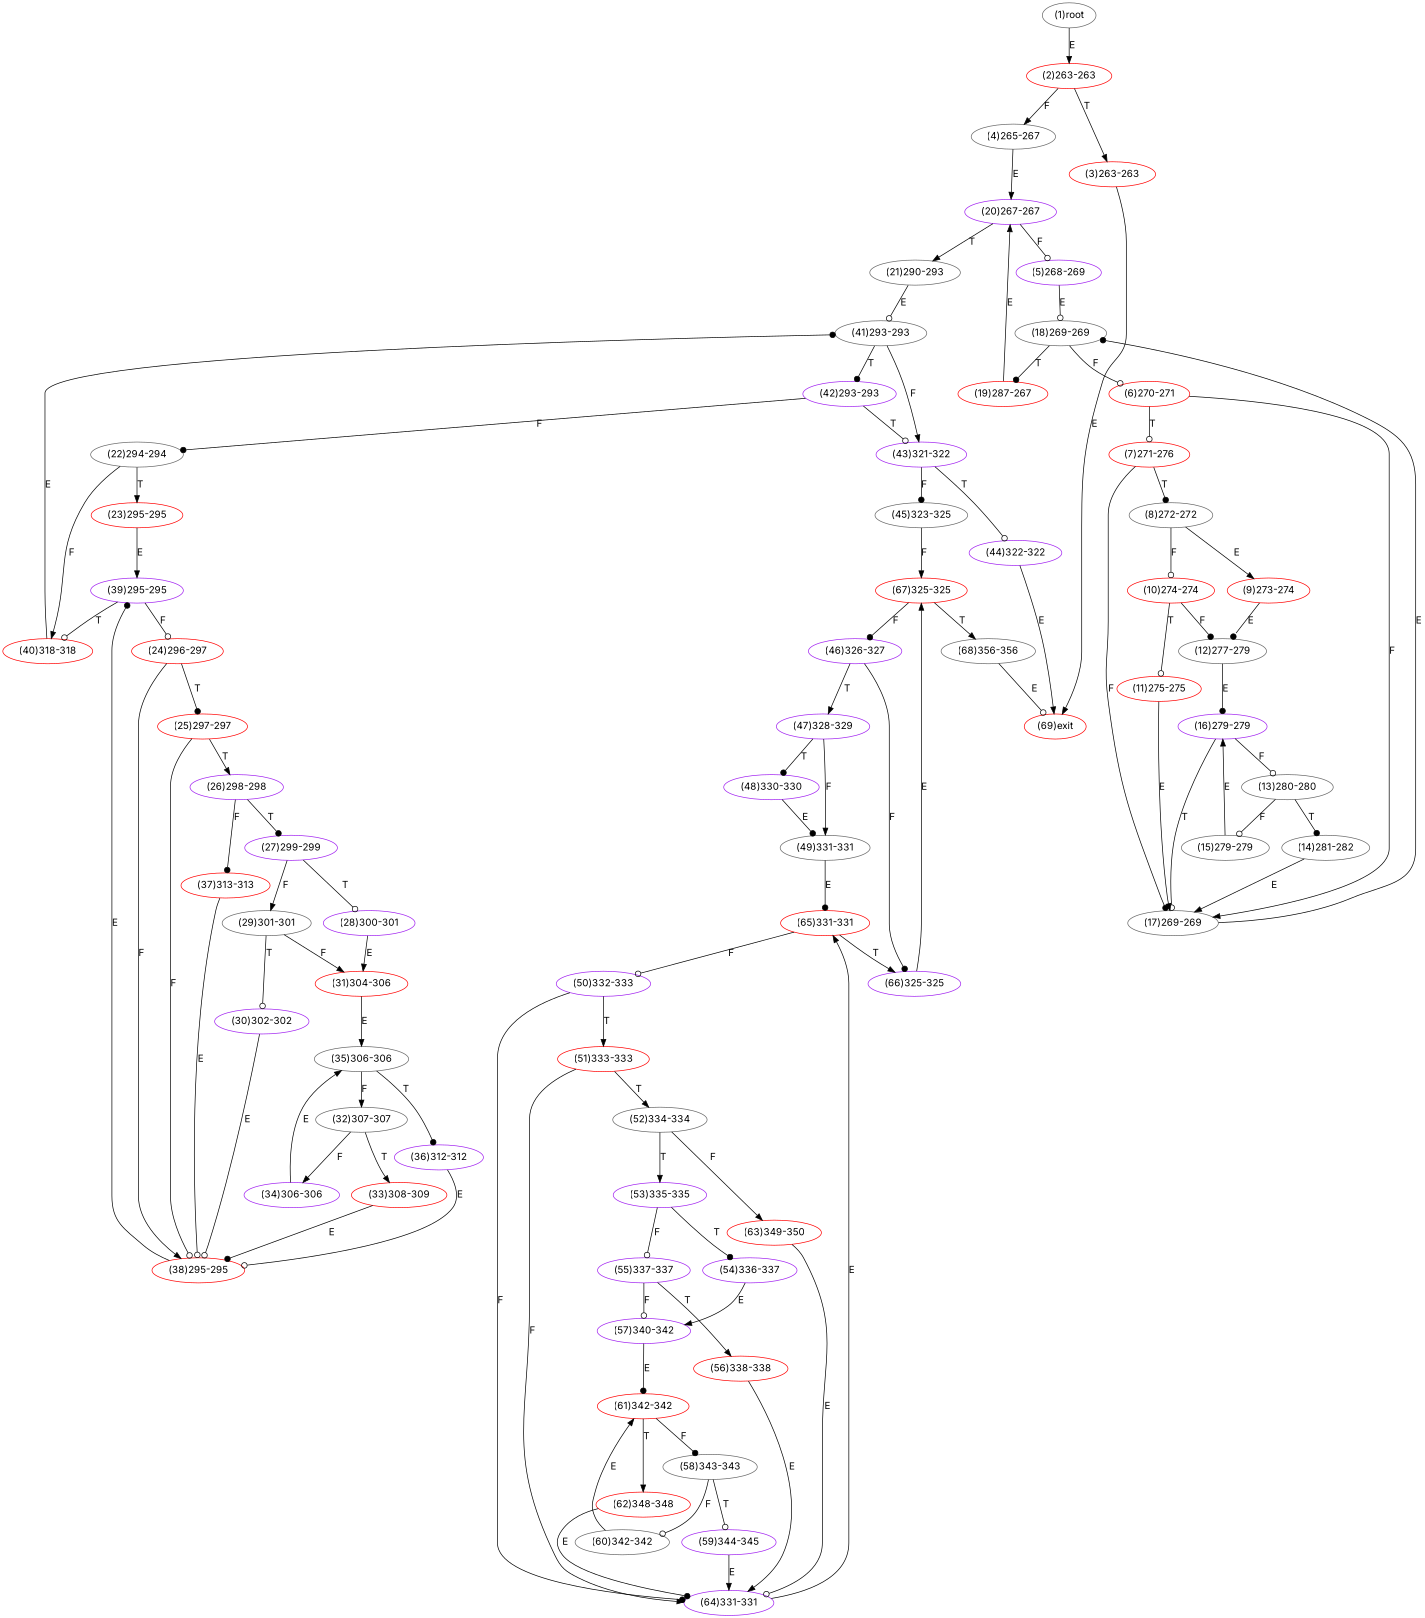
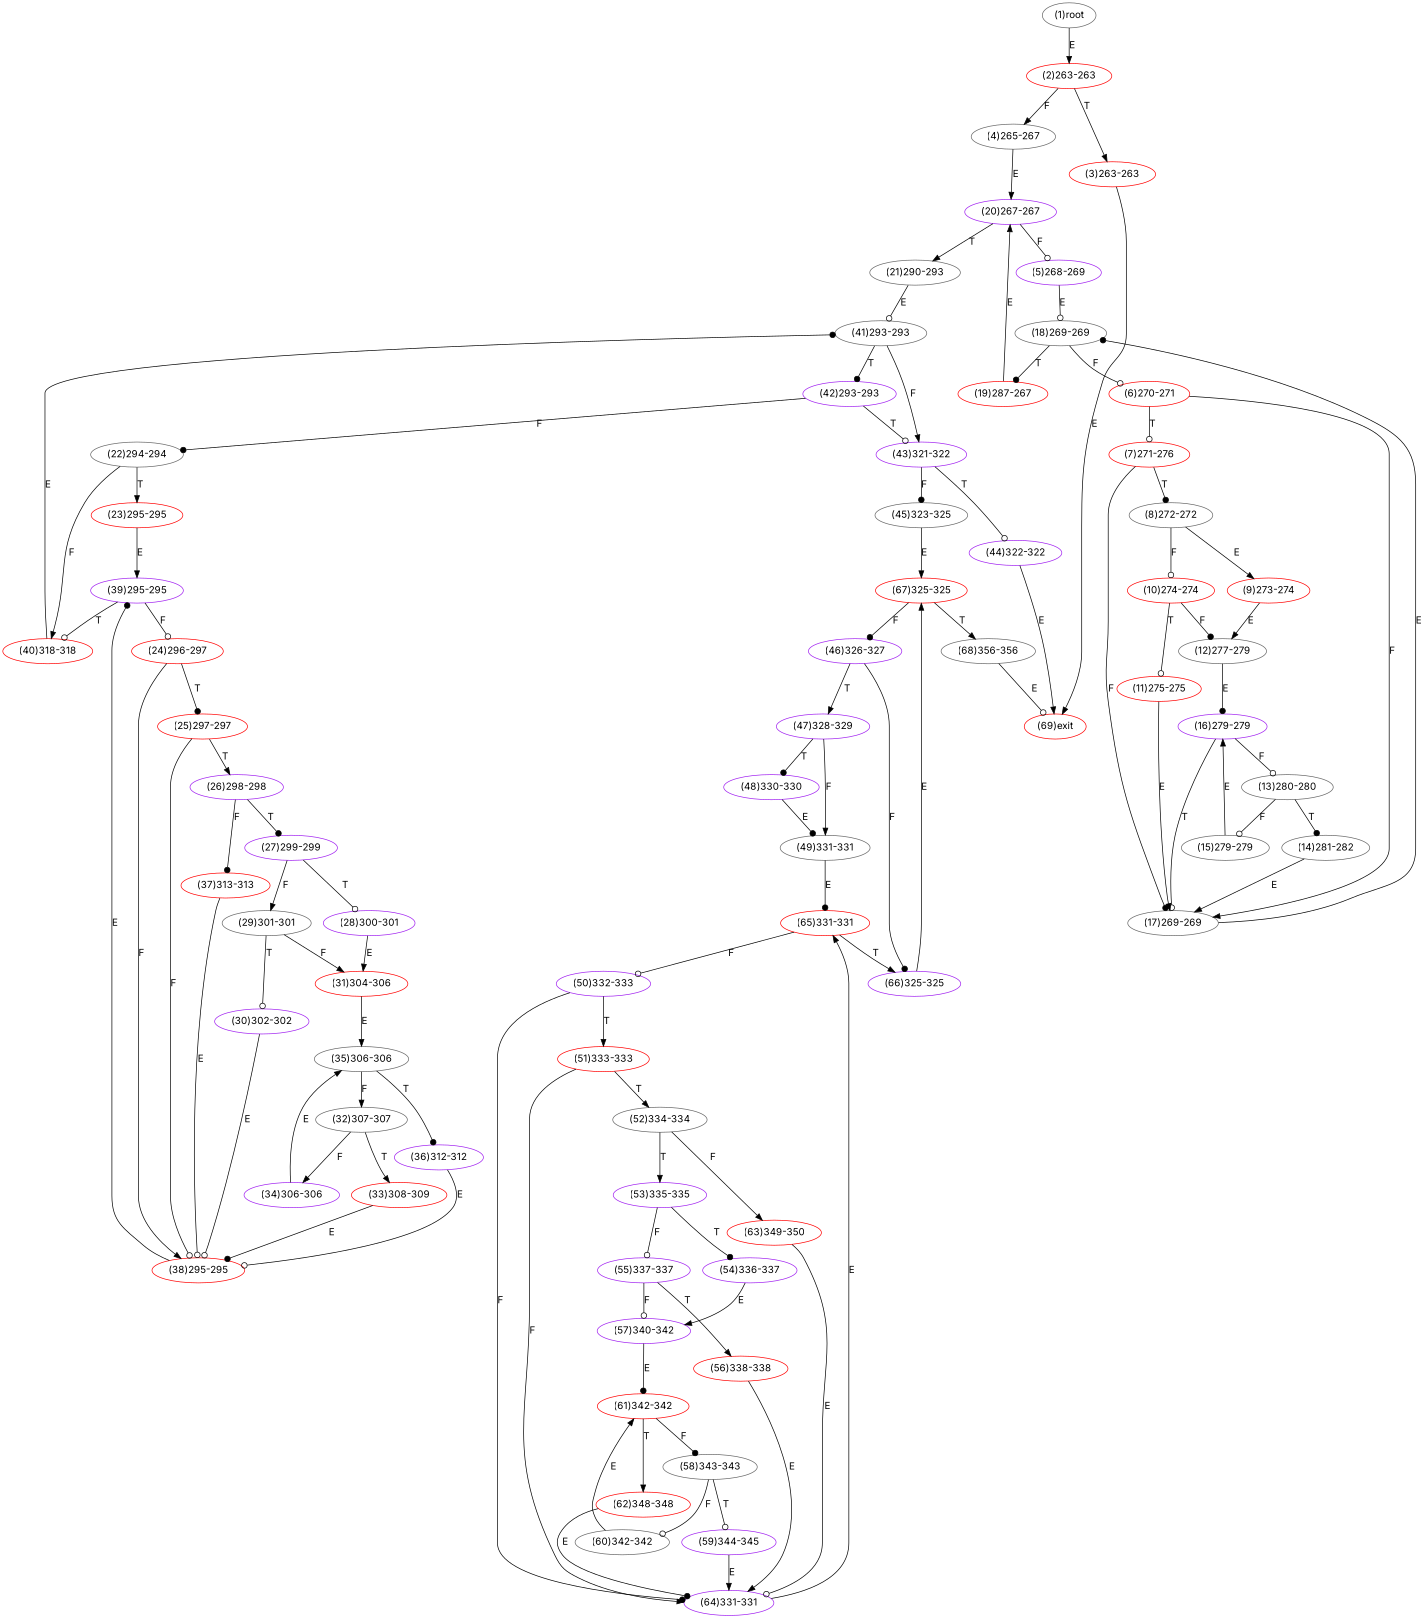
edge "(45)323-325" -> "(67)325-325": label "F" -> "E"
edge "(9)273-274" -> "(12)277-279": arrowhead dot -> normal
